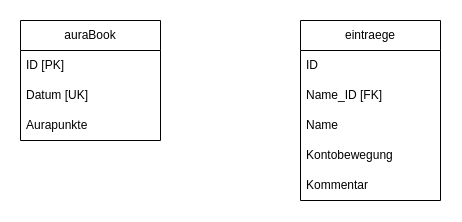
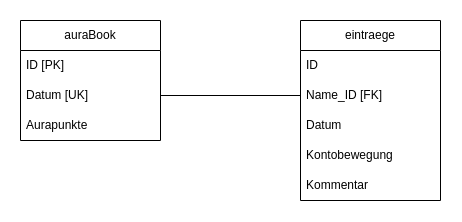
edge "Datum [UK]" -- "Name_ID [FK]": added
node "Name": label "Name" -> "Datum"
